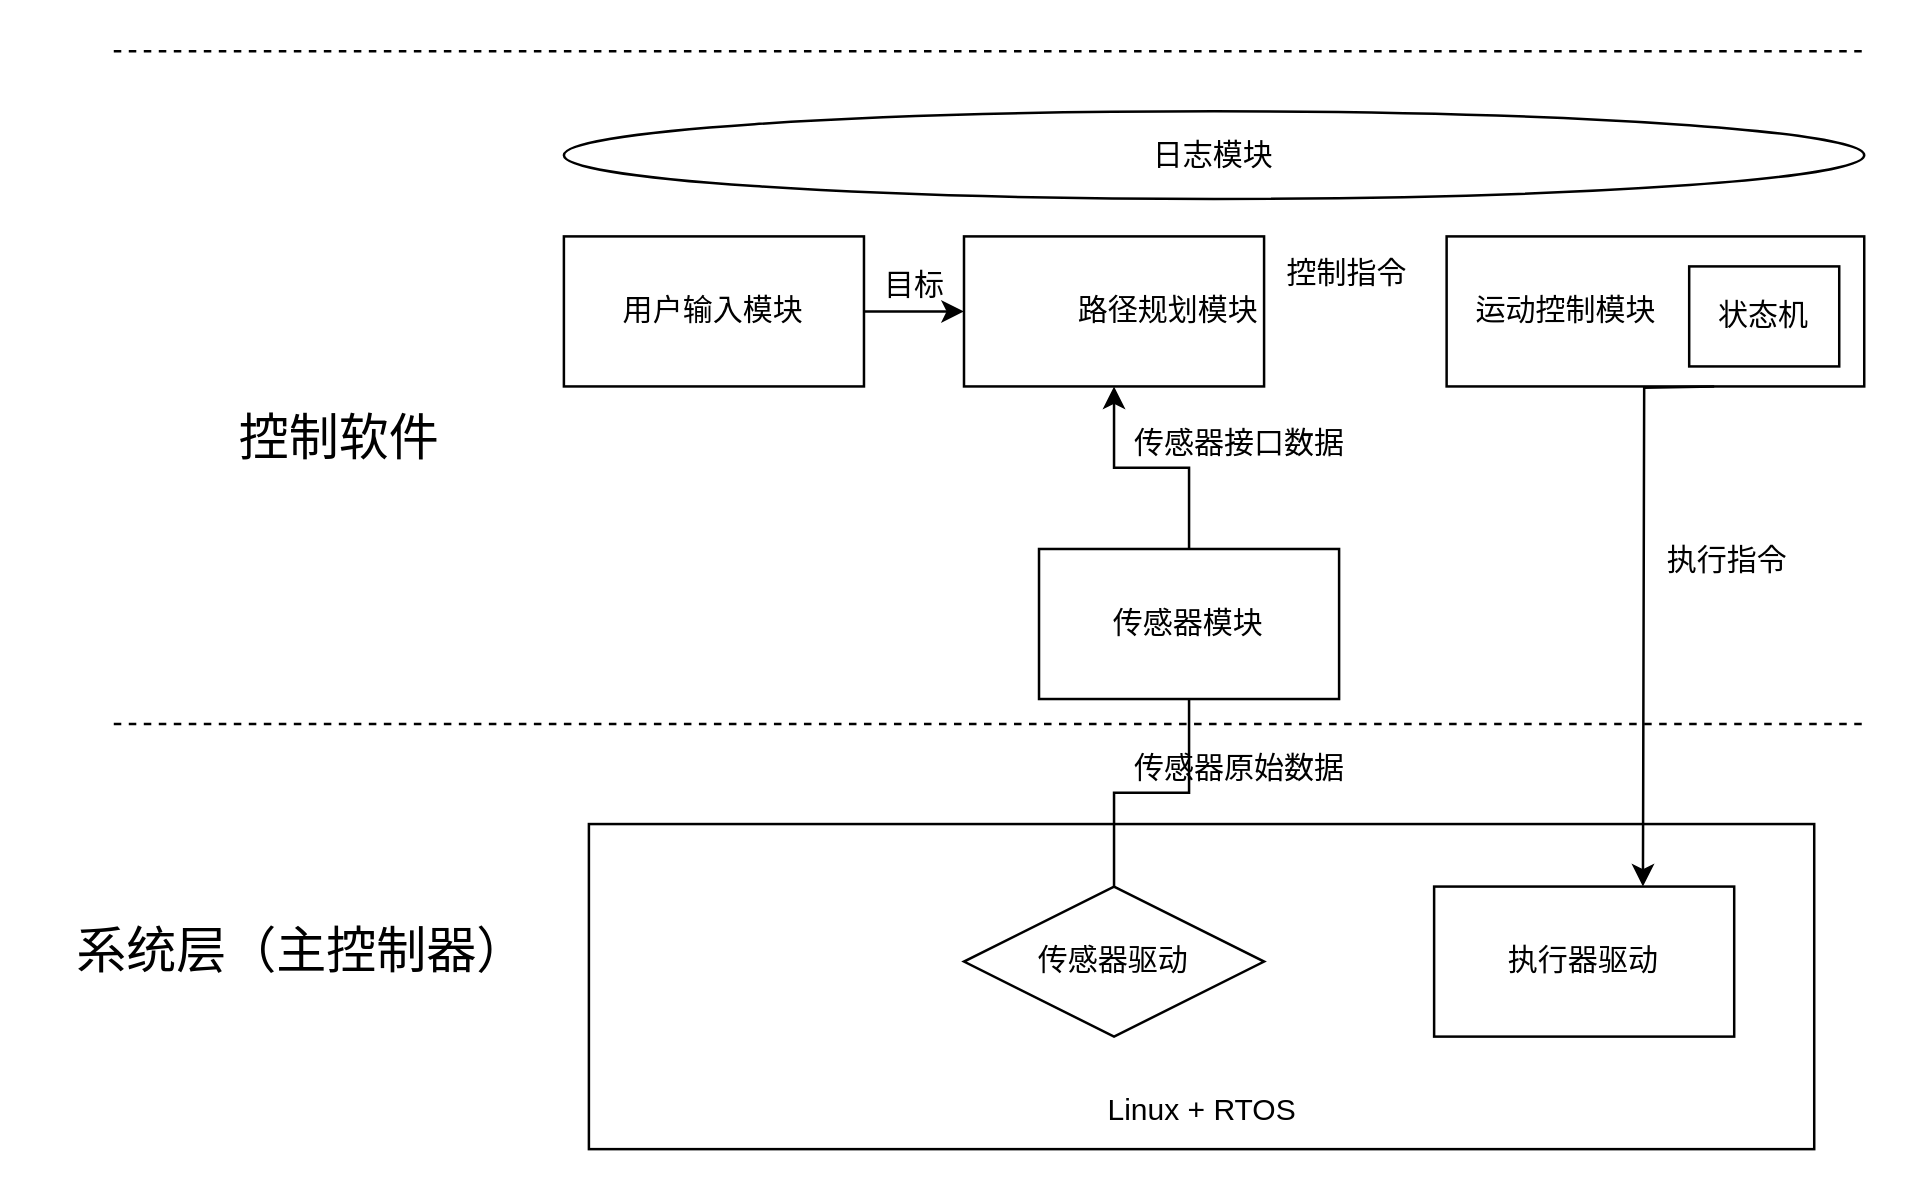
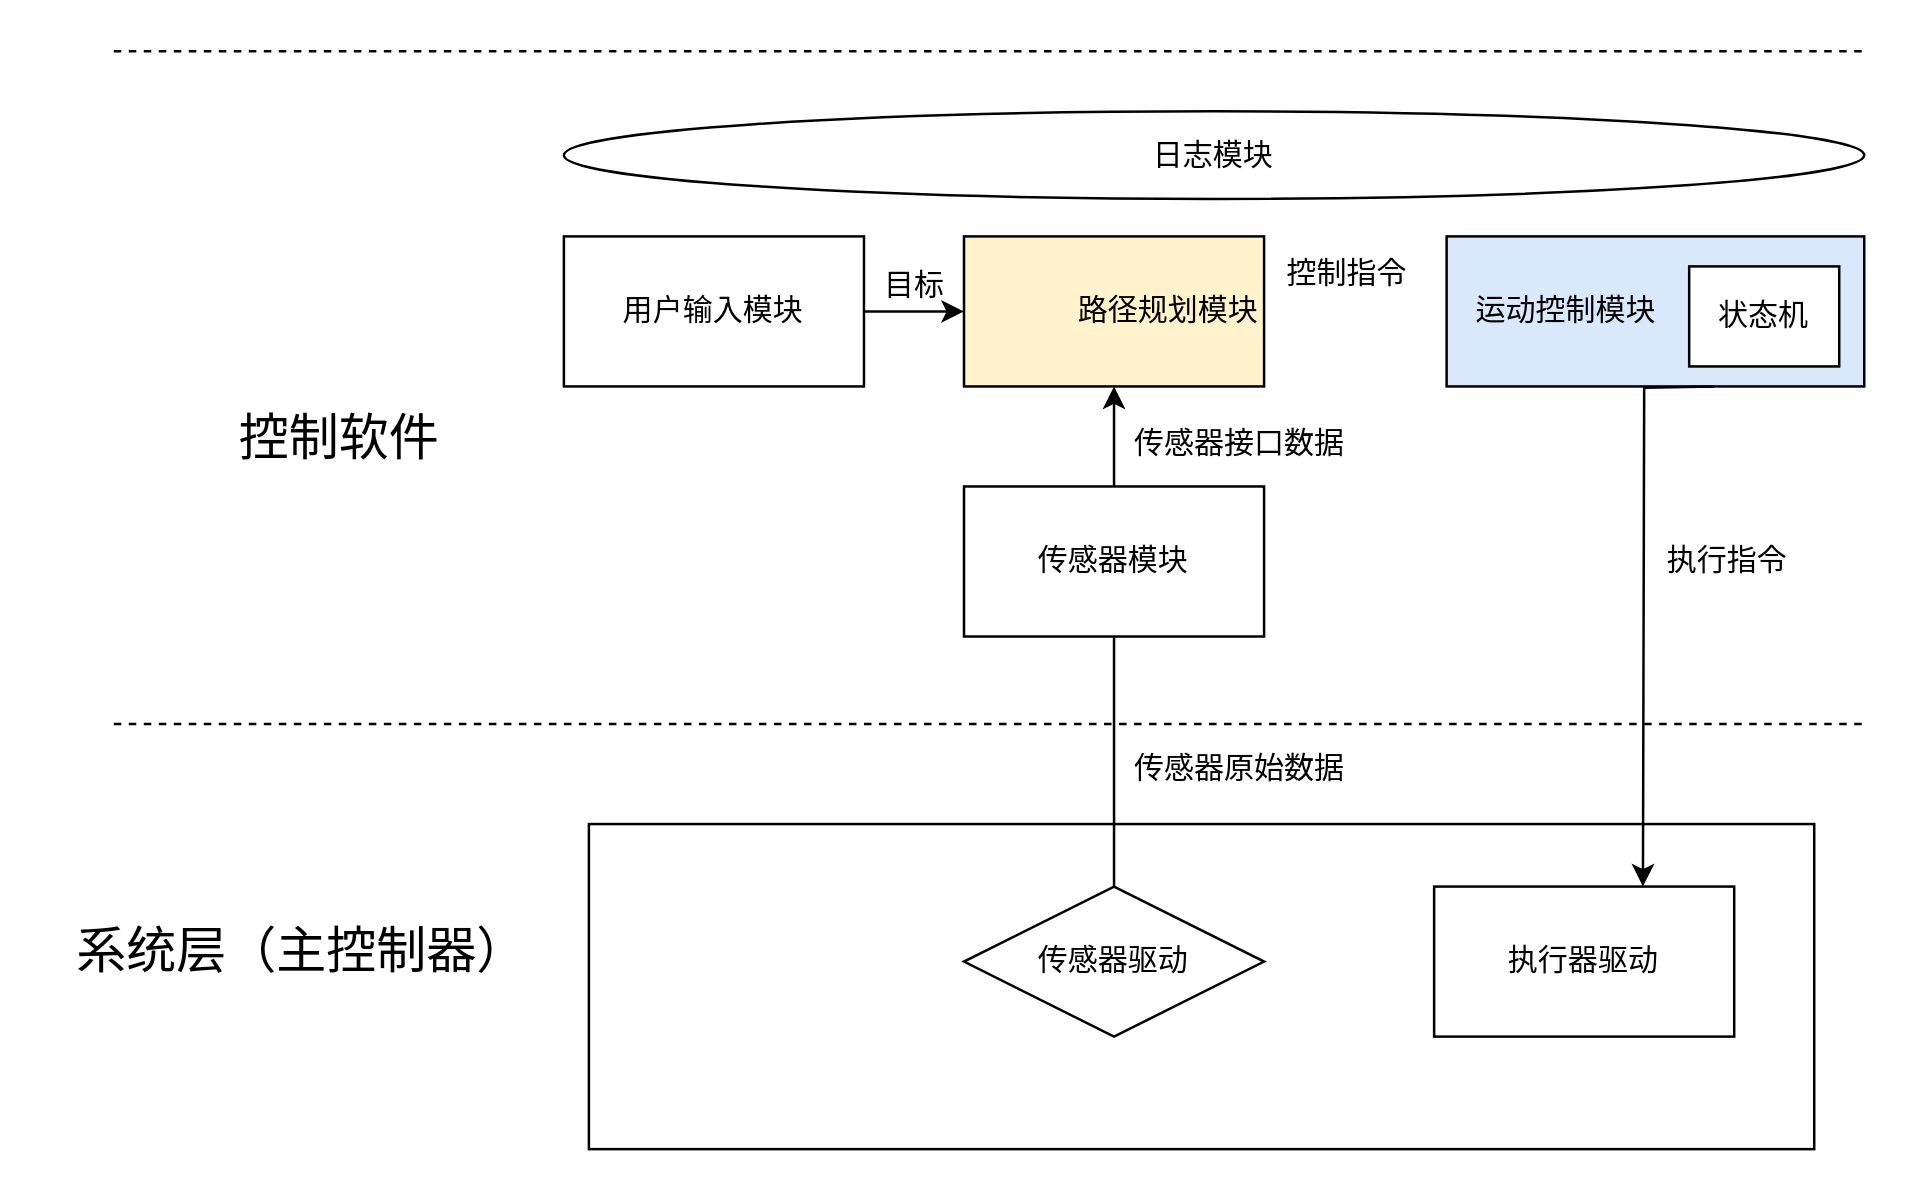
node "路径规划模块": fillcolor #ffffff -> #fff2cc
node "运动控制模块": fillcolor #ffffff -> #dae8fc
node "传感器模块": moved (1189, 624) -> (1114, 561)
node "Linux + RTOS": removed
